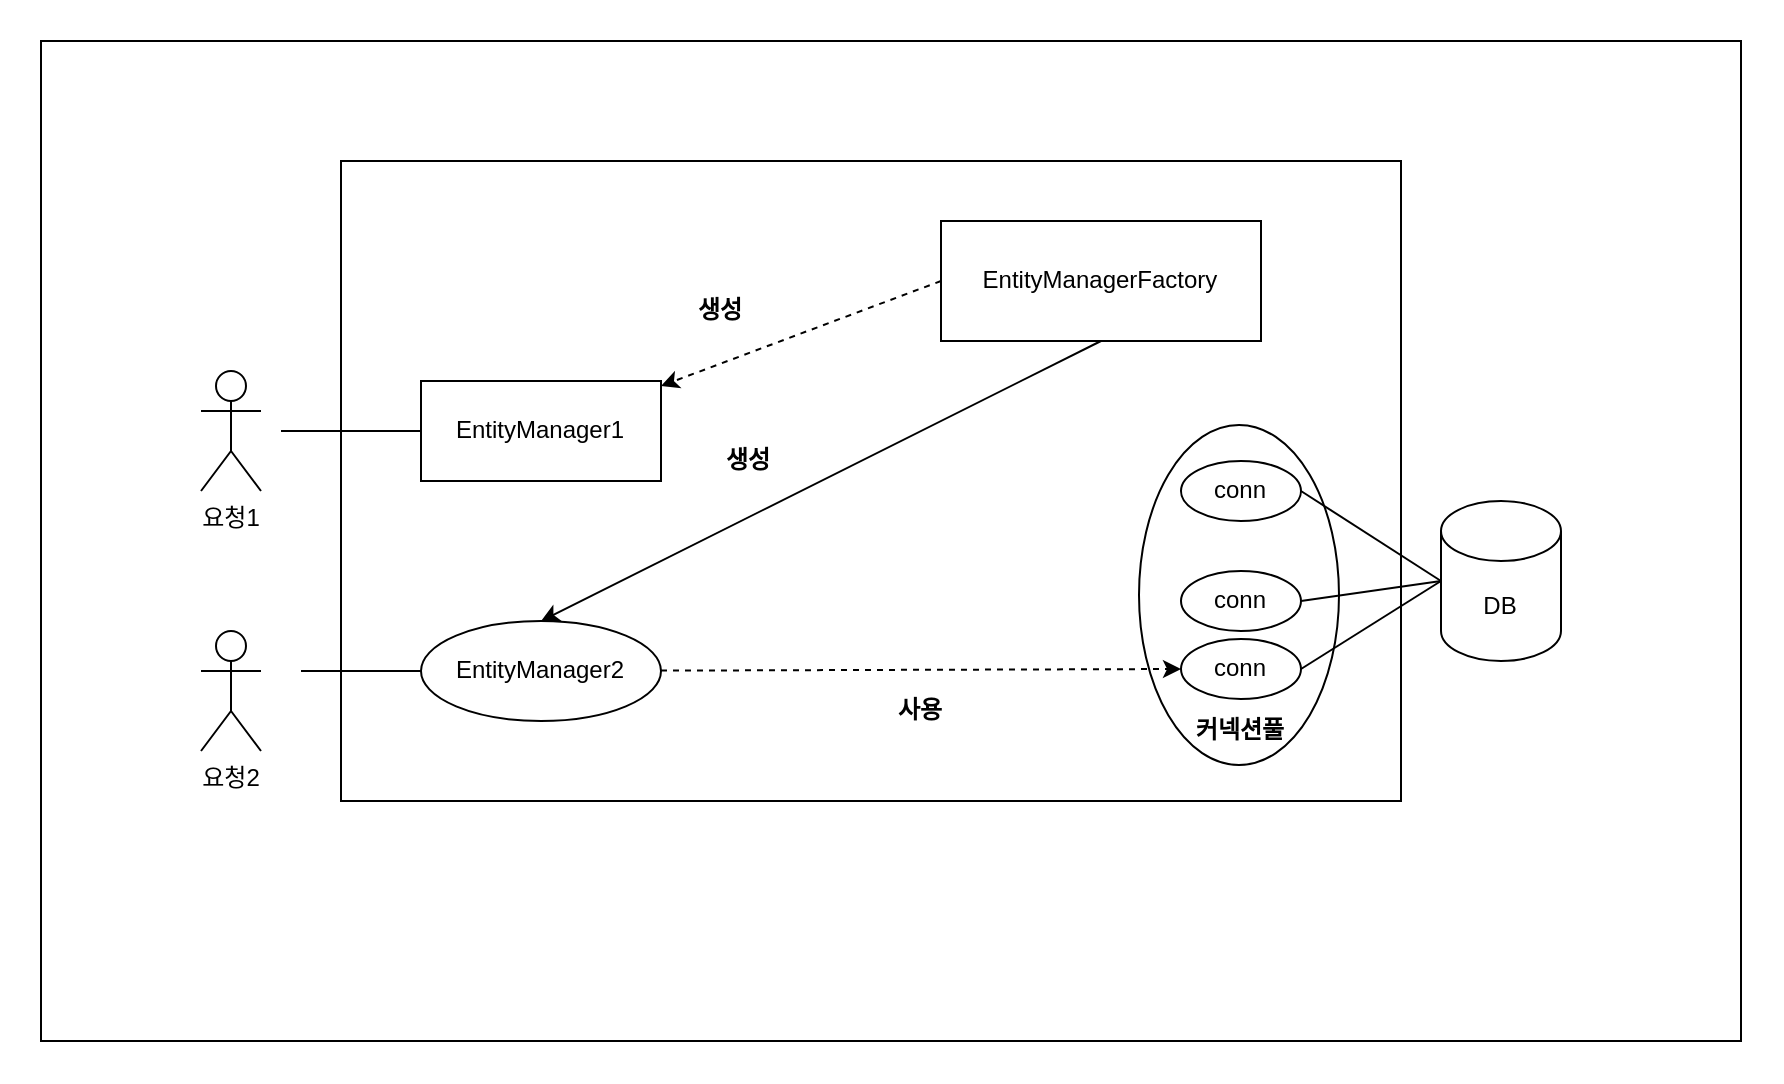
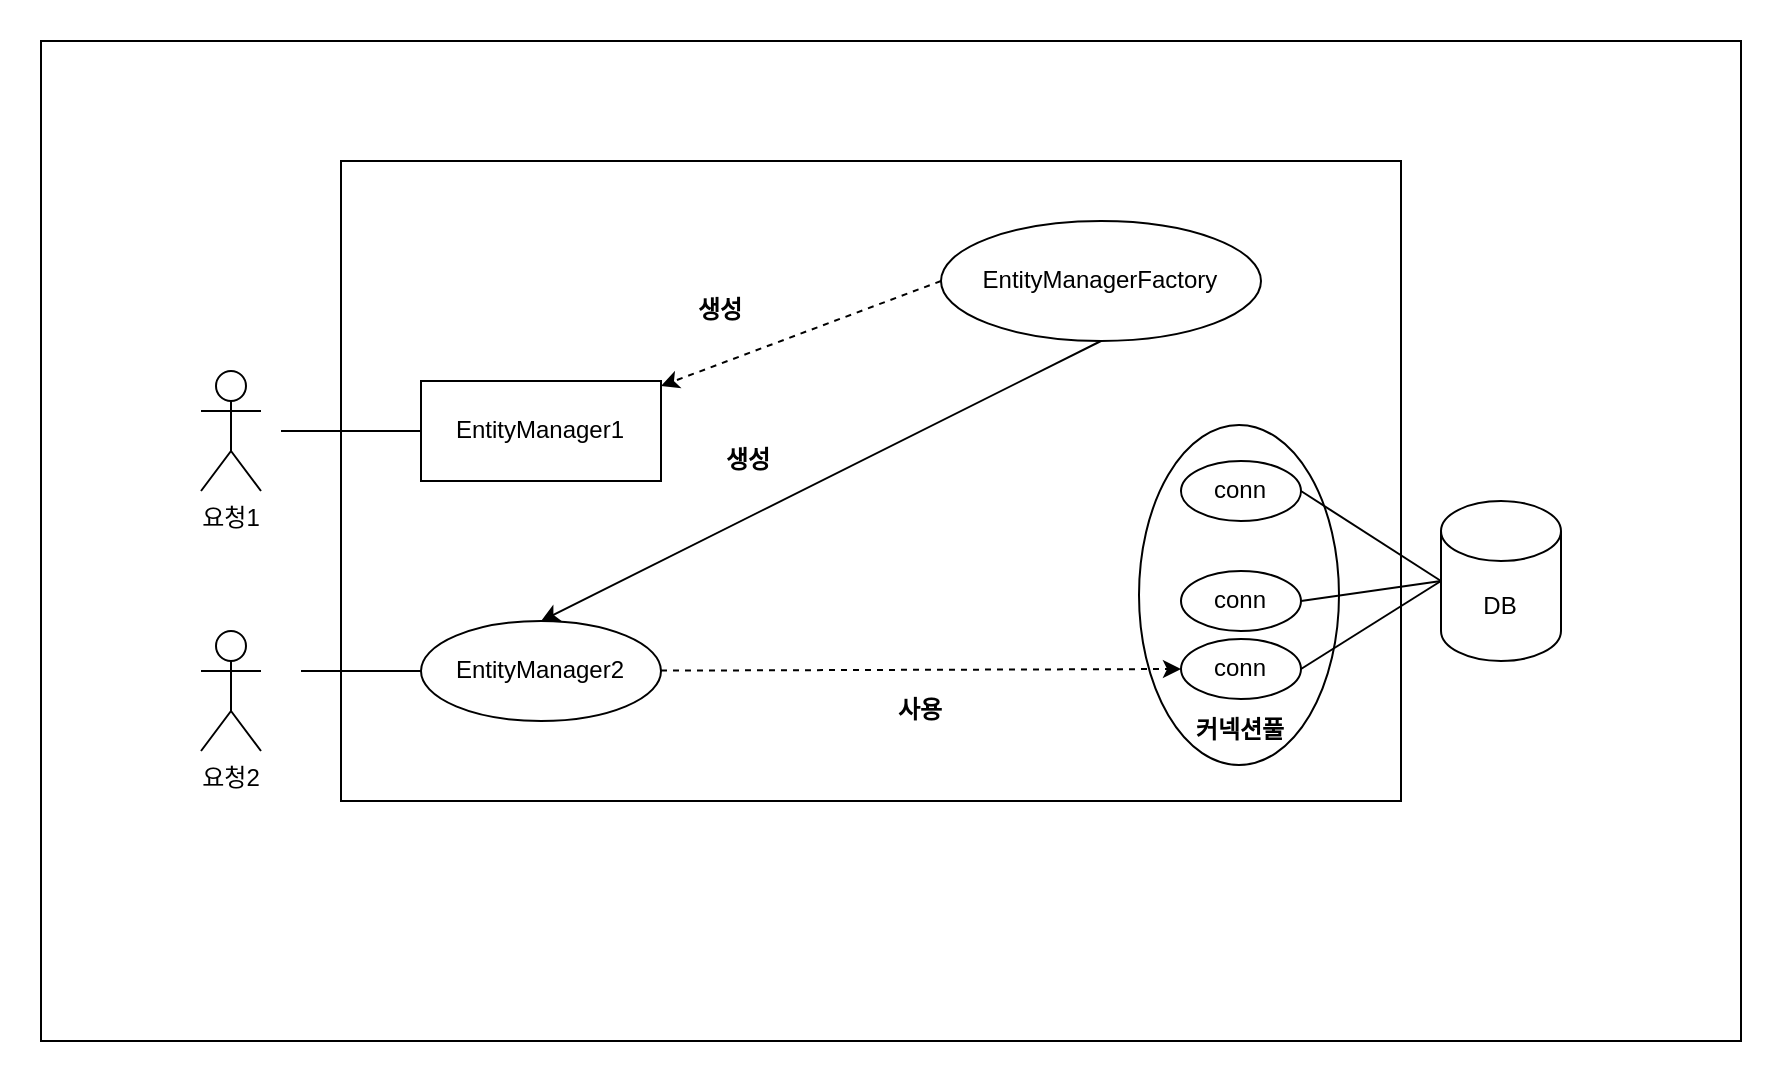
node "EntityManagerFactory": shape rectangle -> ellipse
